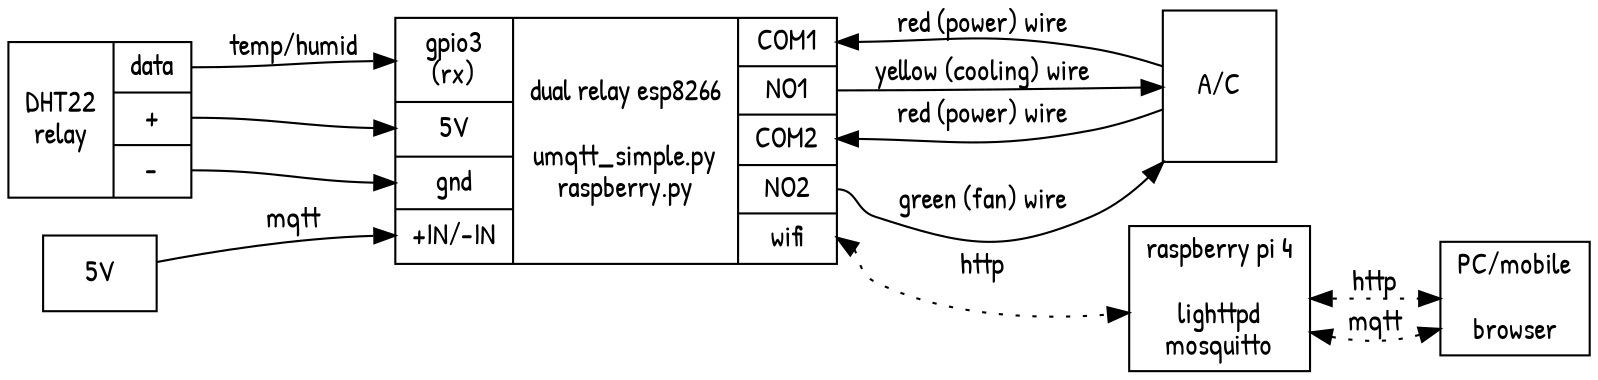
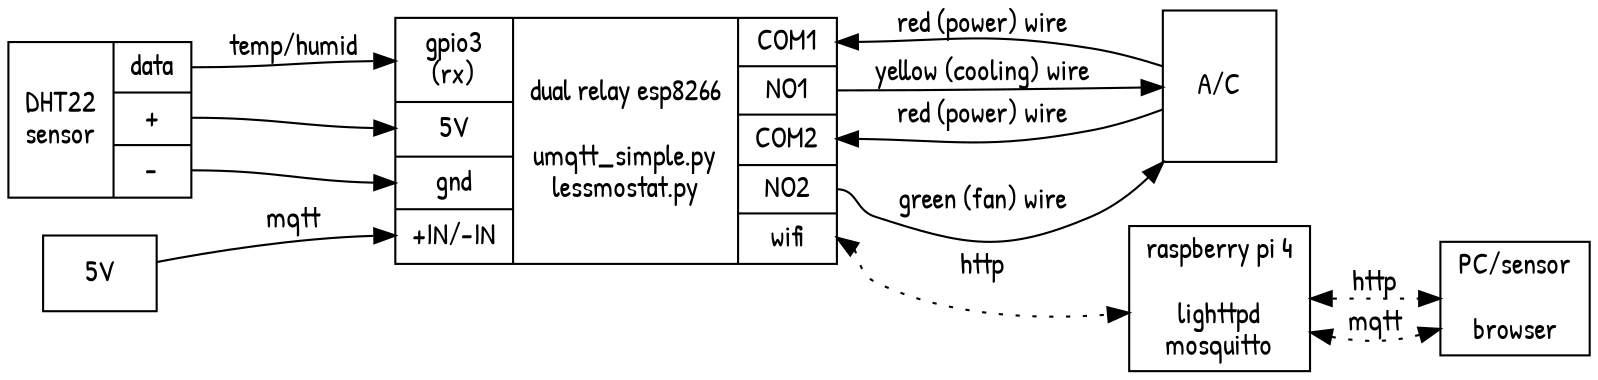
node "DHT22": text "relay" -> "sensor"
node "gpio3": text "raspberry.py" -> "lessmostat.py"
node "PC/mobile browser": label "PC/mobile browser" -> "PC/sensor browser"
